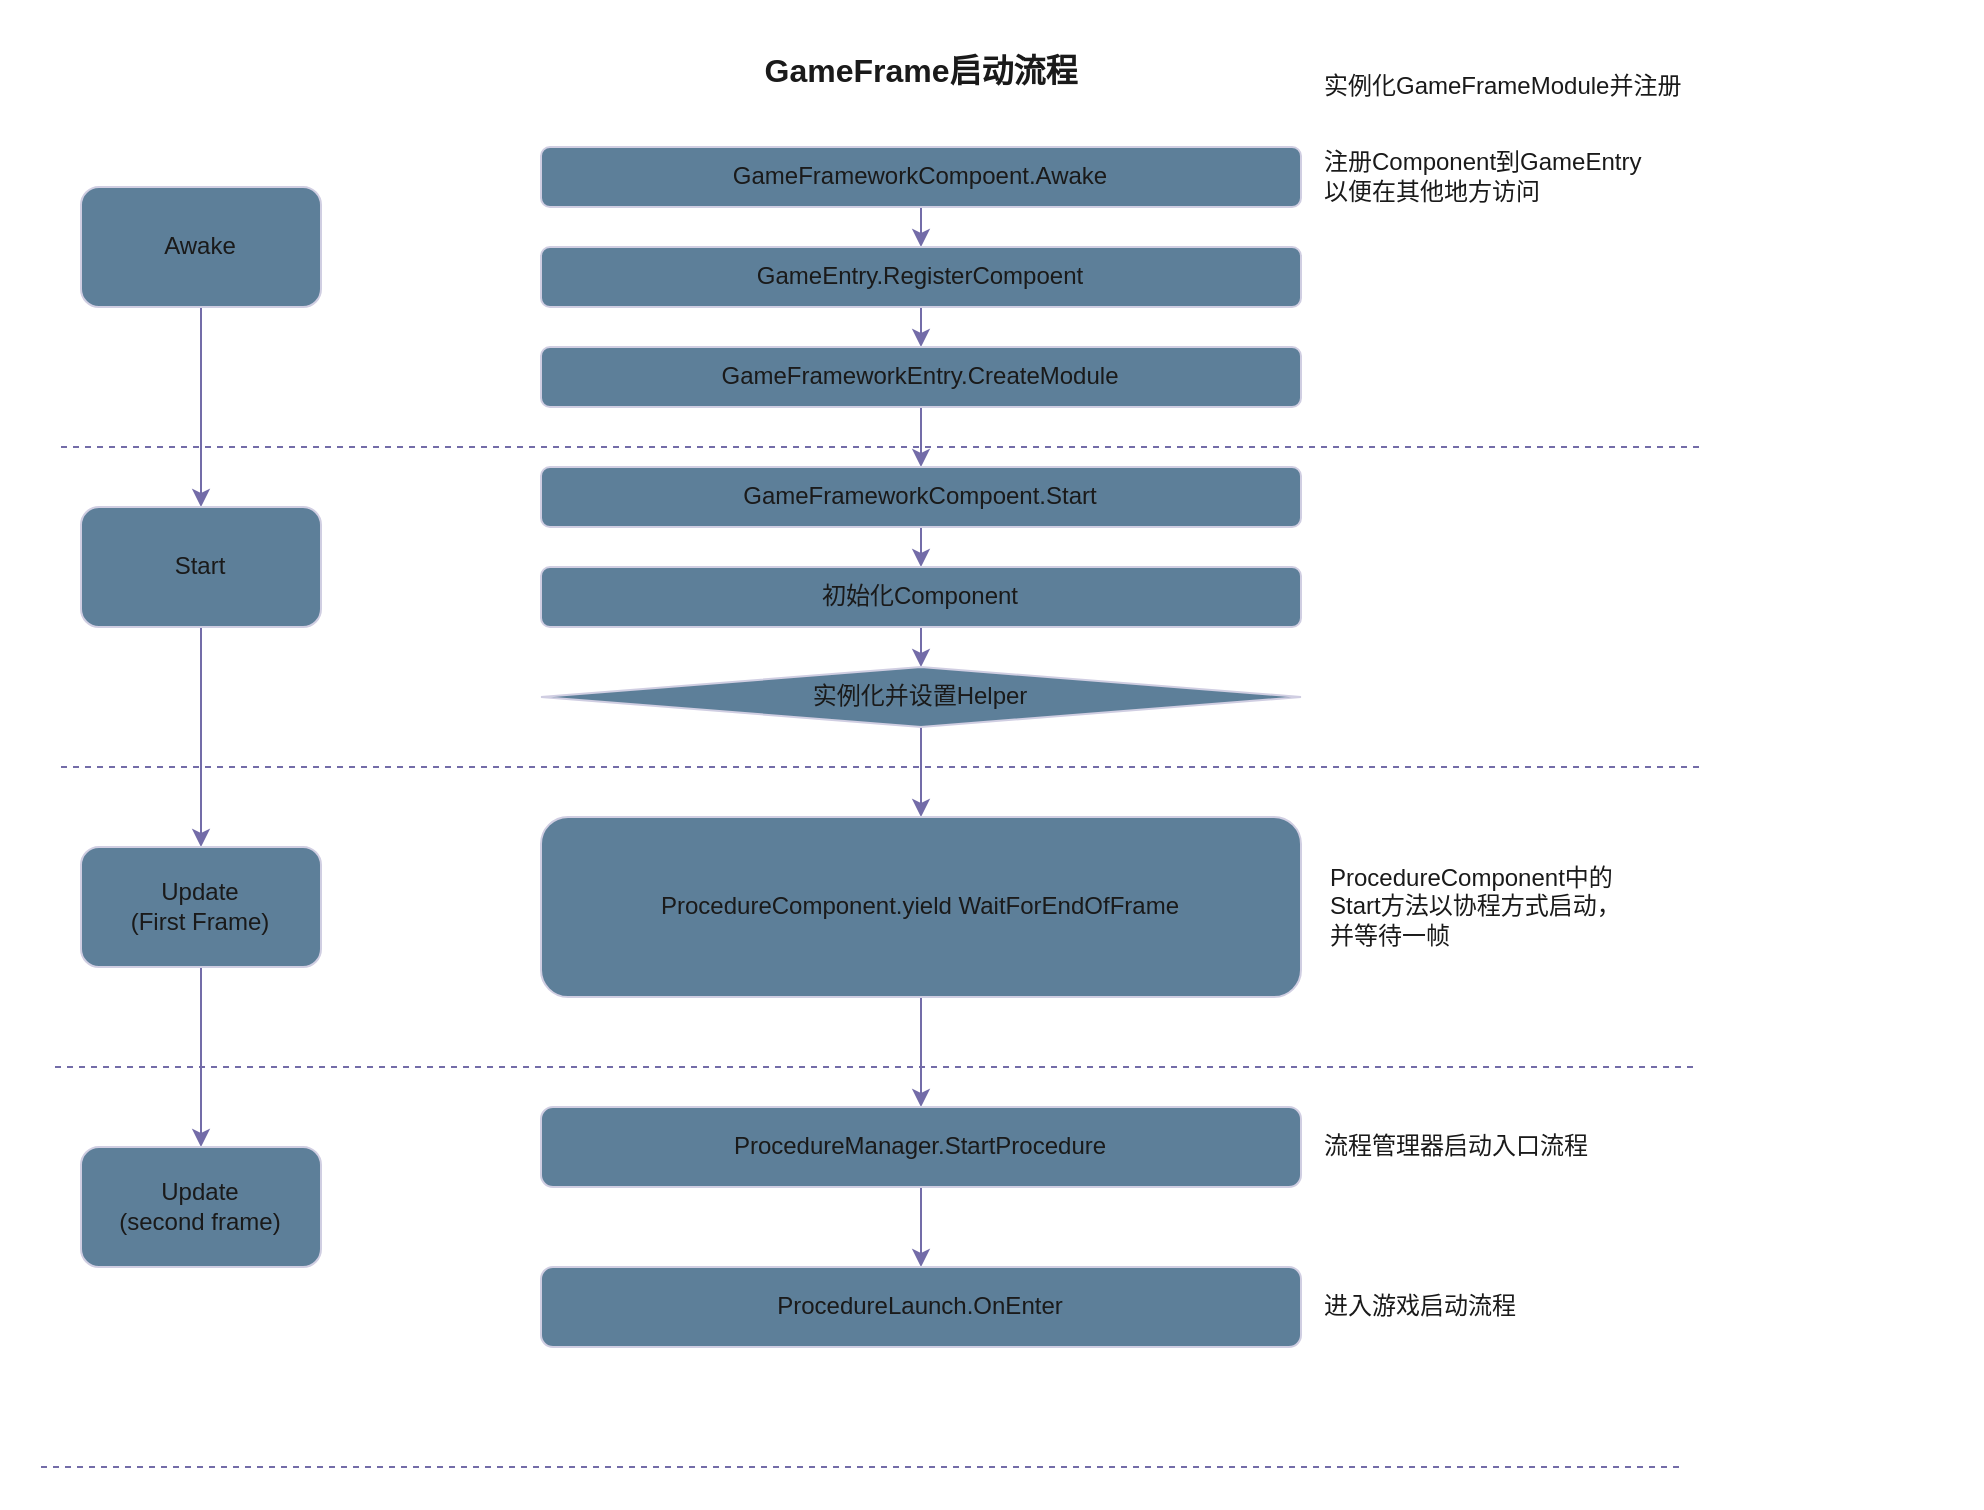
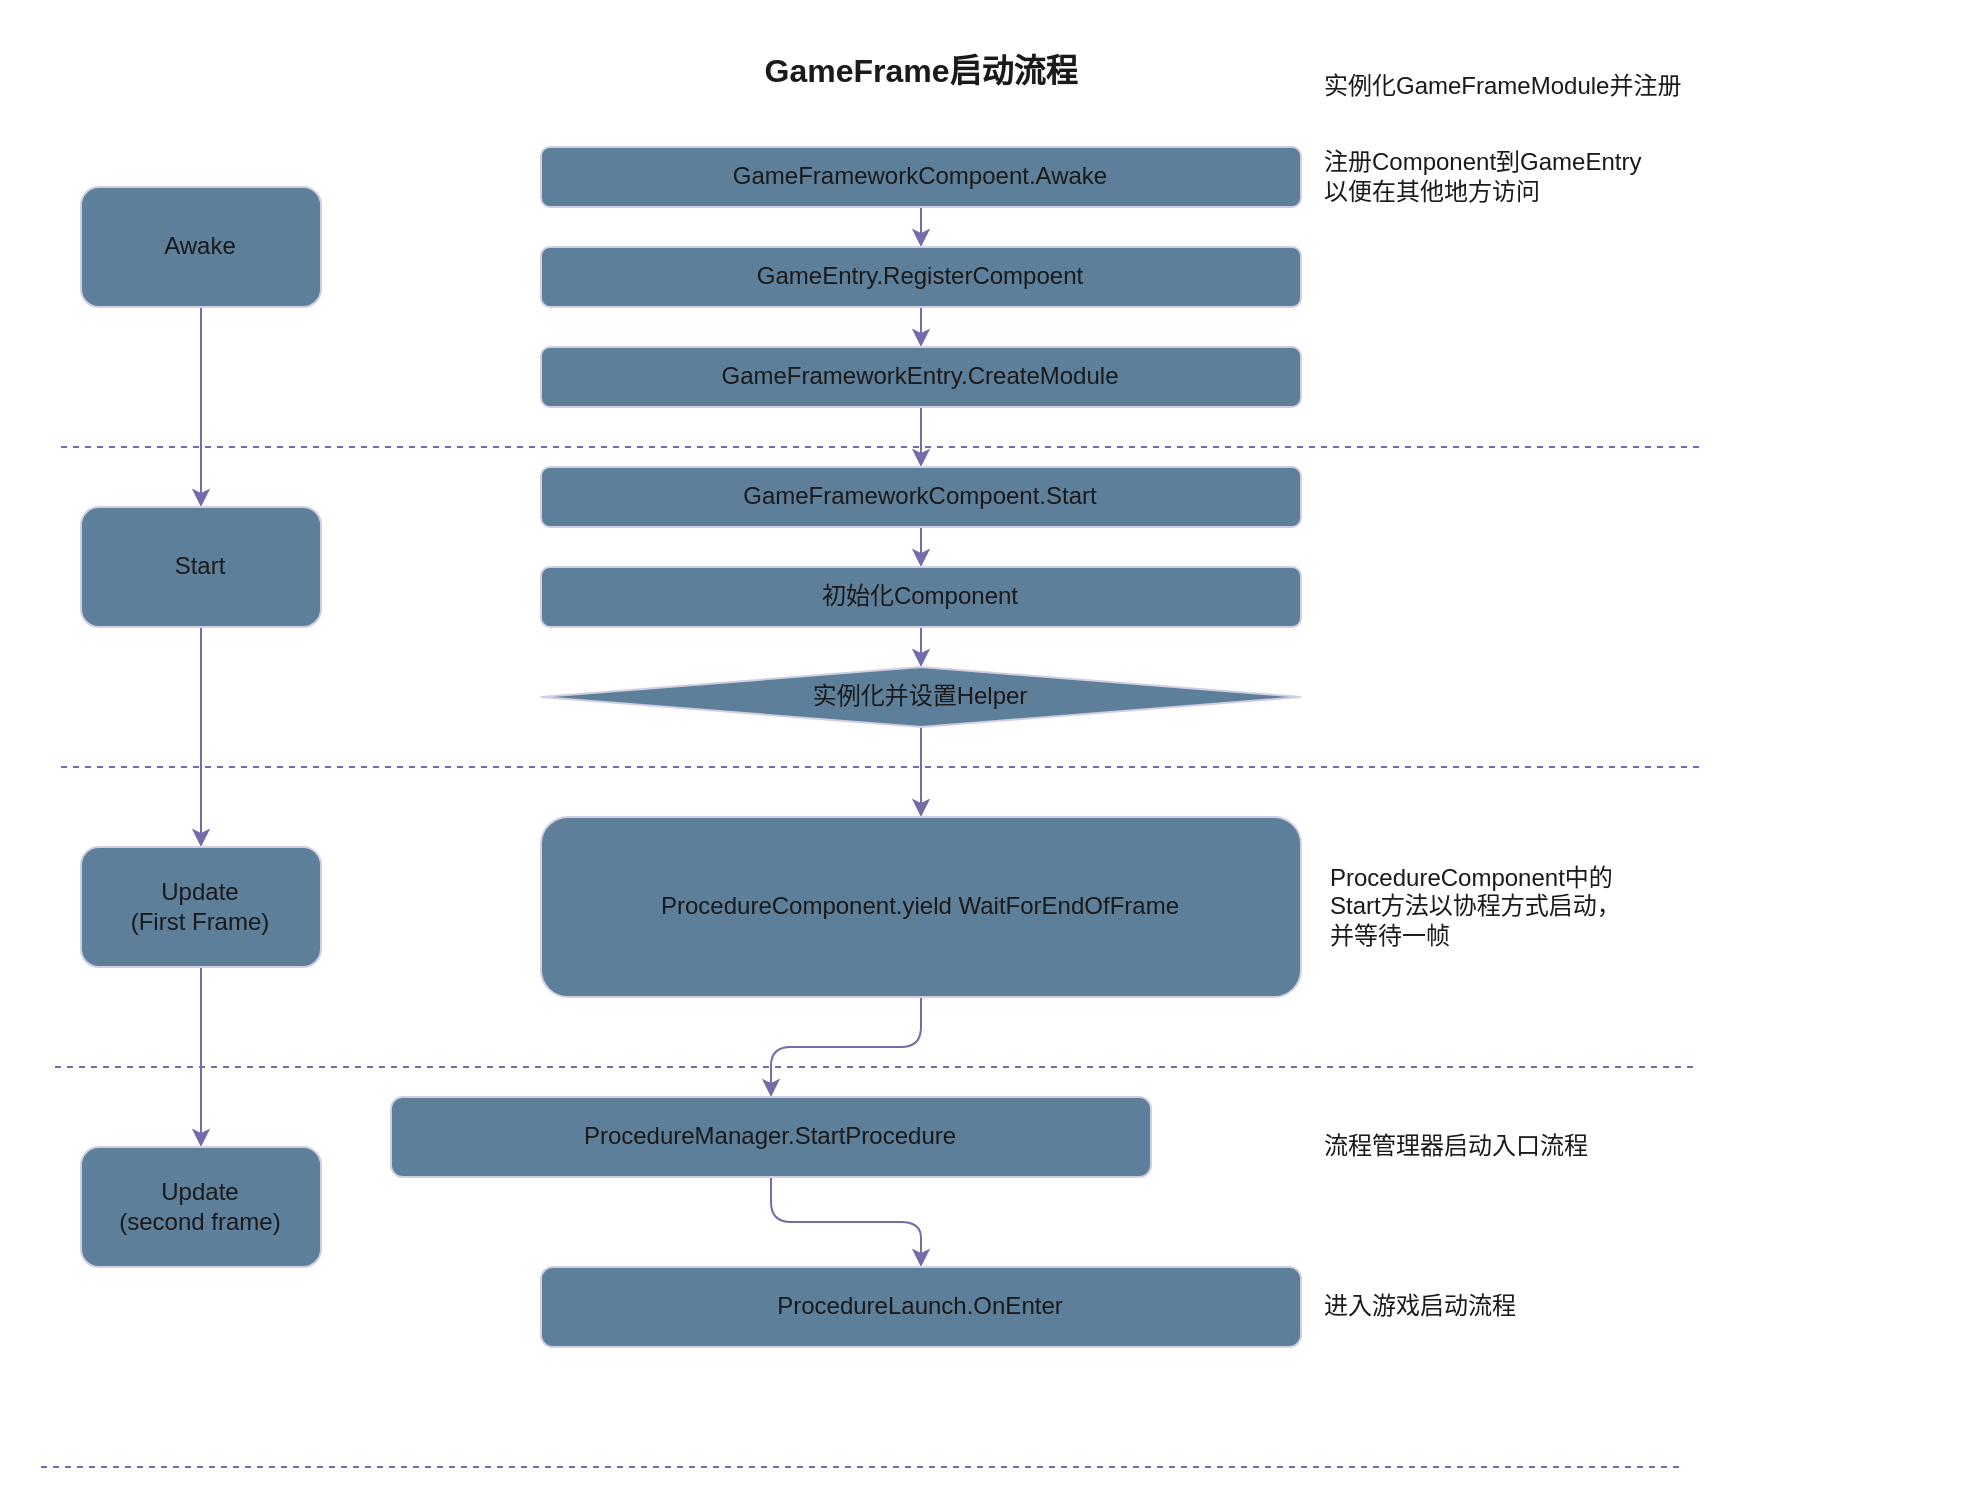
node "ProcedureManager.StartProcedure": moved (921, 1147) -> (771, 1137)
